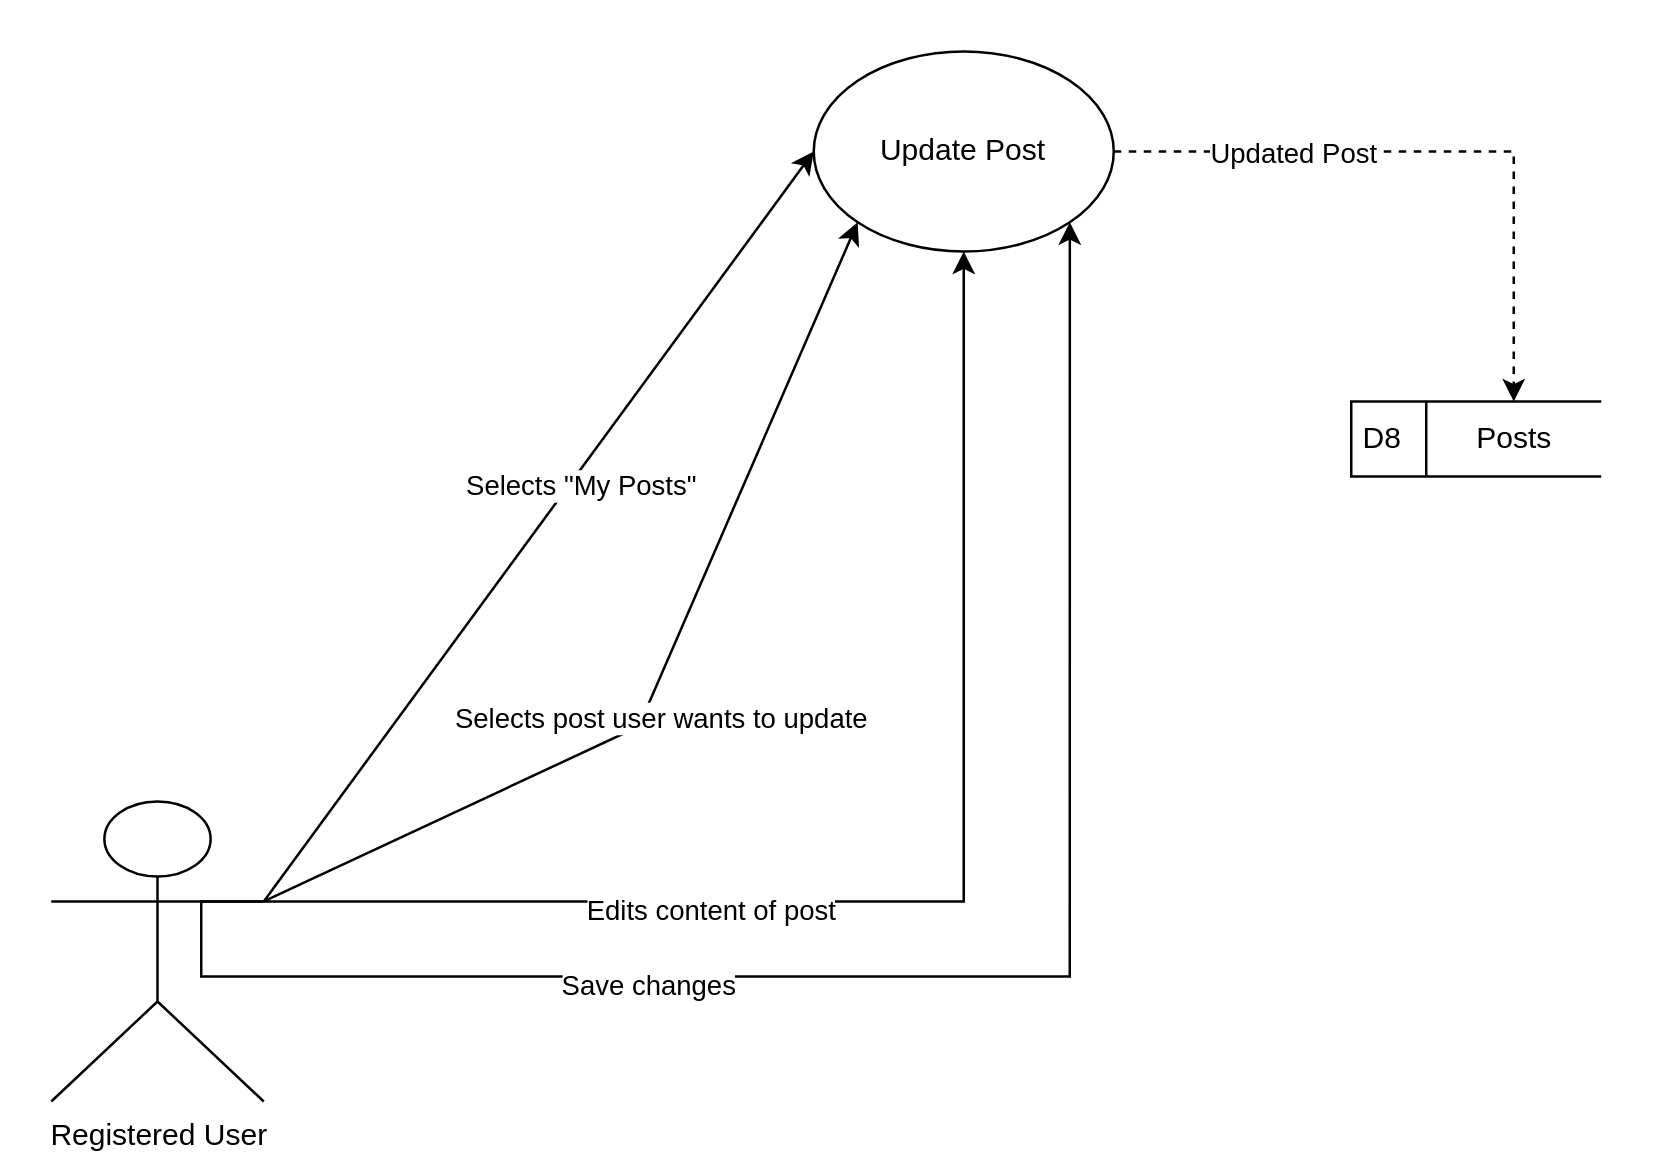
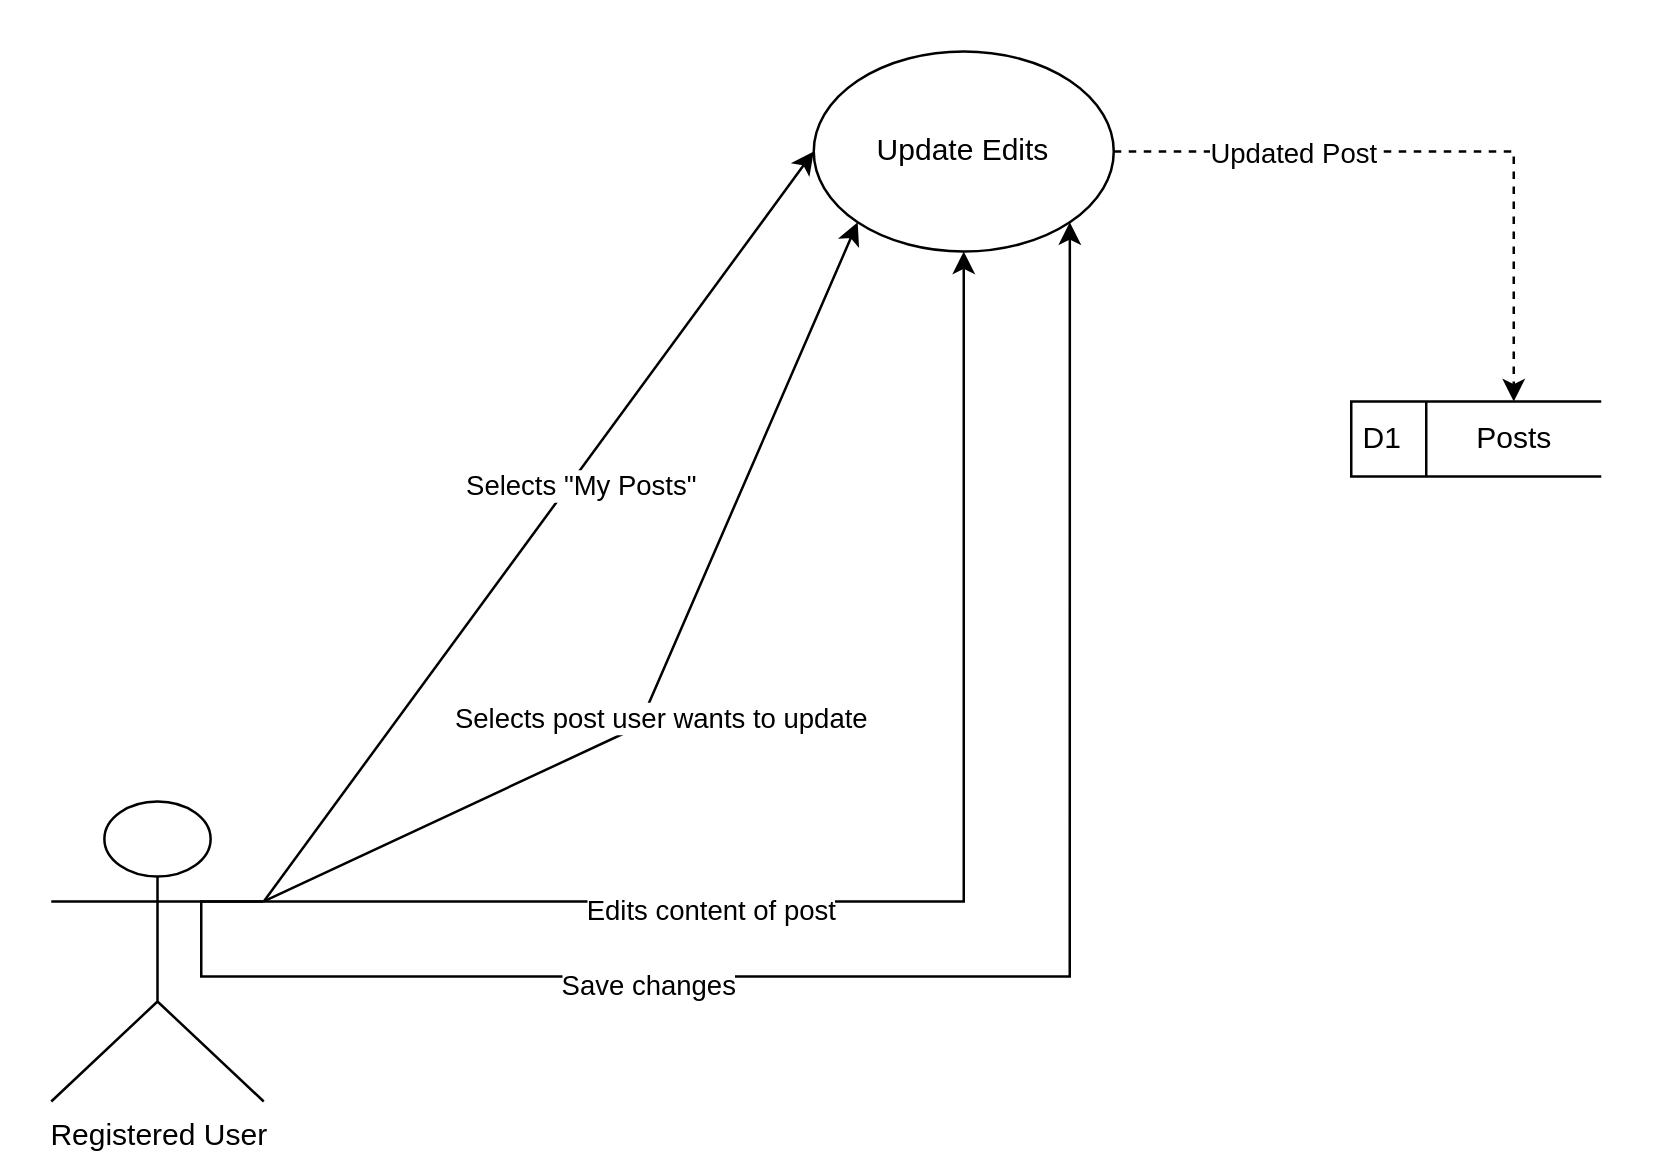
node "Update Post": label "Update Post" -> "Update Edits"
node "D8": label "D8" -> "D1"
